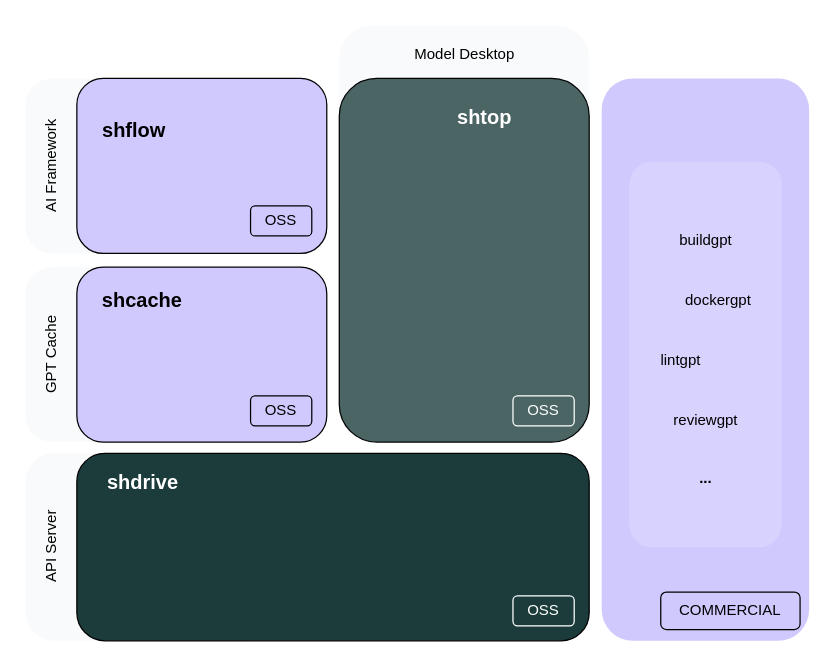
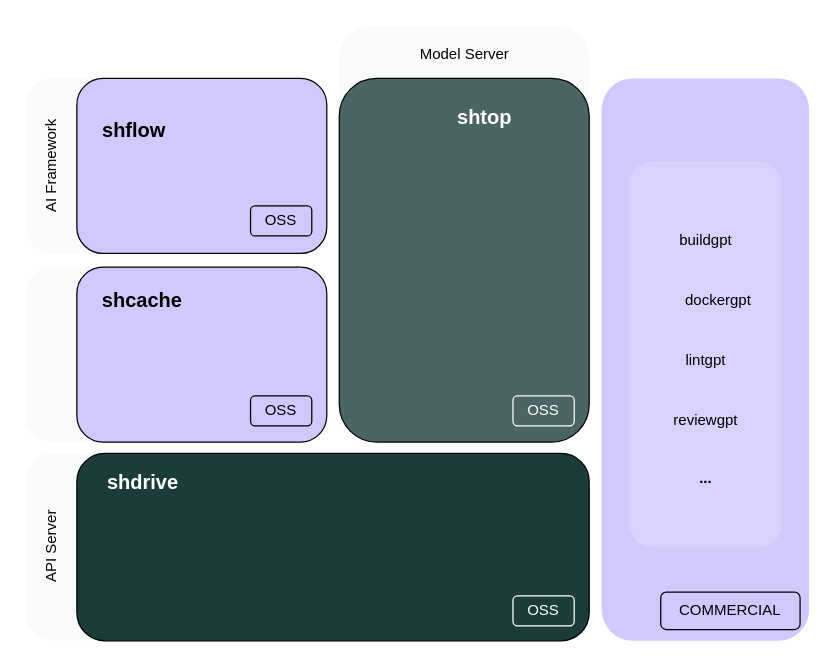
node "Model Desktop": label "Model Desktop" -> "Model Server"
node "GPT Cache": removed
node "lintgpt": moved (681, 361) -> (706, 361)
